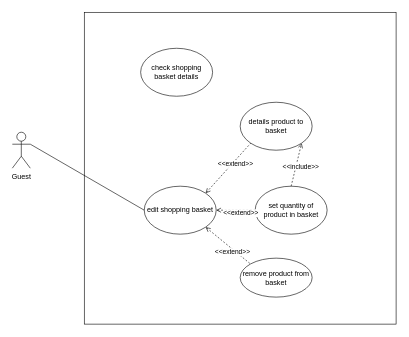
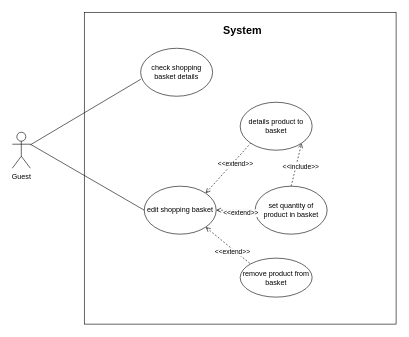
node "System": added
edge "check shopping basket details" -- "Guest": added
